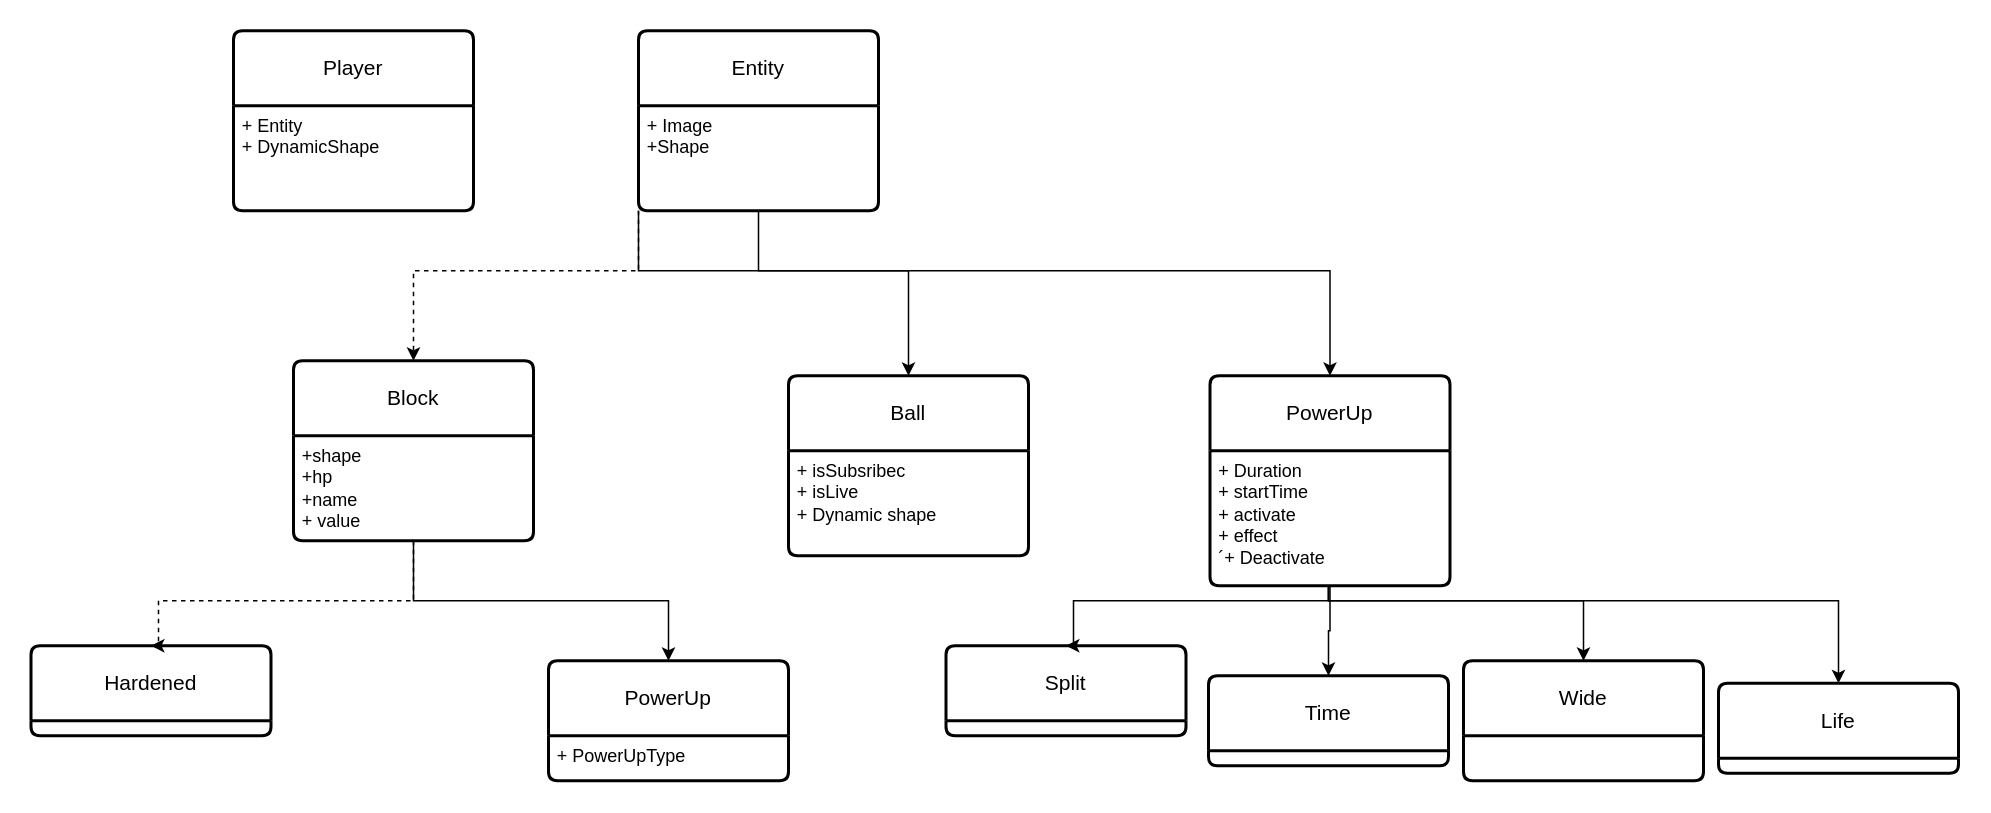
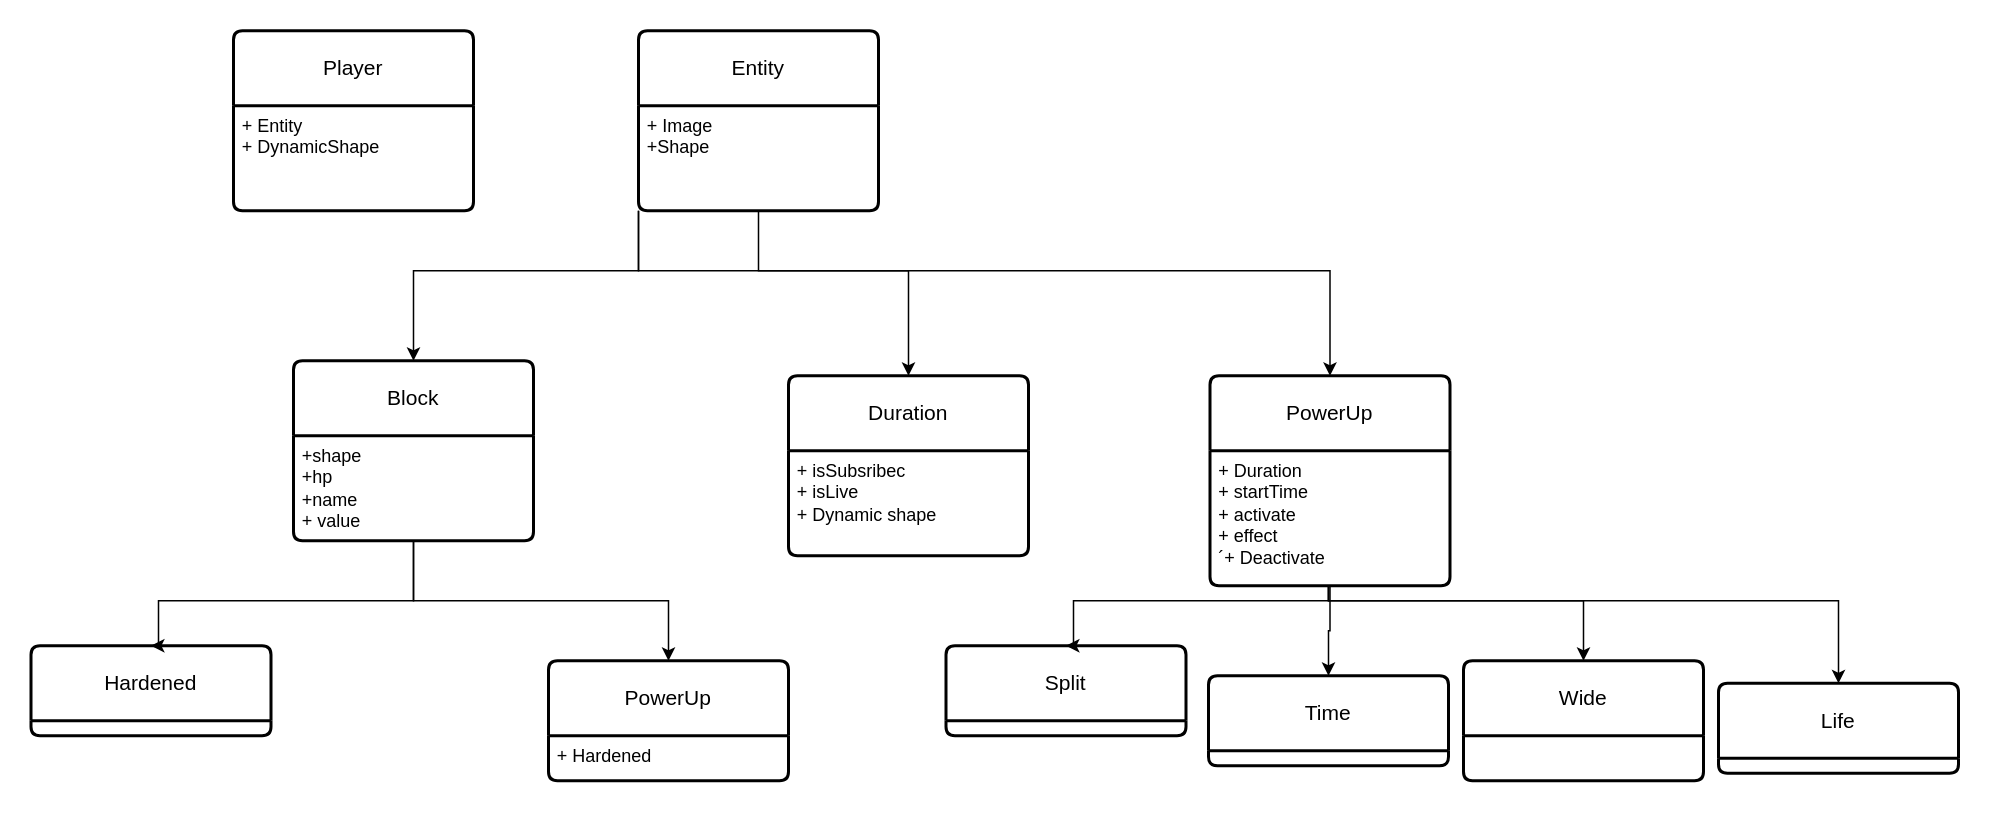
edge "+ Image +Shape" -> "Block": style dashed -> solid
node "Ball": label "Ball" -> "Duration"
edge "+shape +hp +name + value" -> "Hardened": style dashed -> solid
node "+ PowerUpType": label "+ PowerUpType" -> "+ Hardened"
